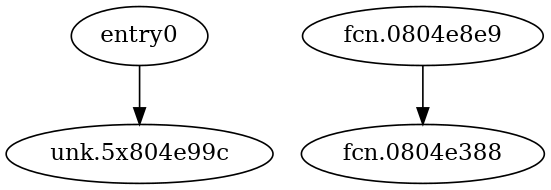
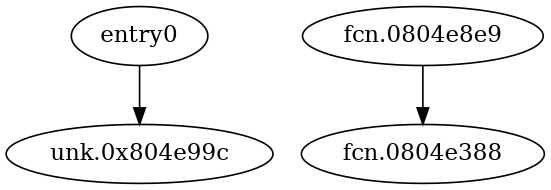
node "unk.5x804e99c": label "unk.5x804e99c" -> "unk.0x804e99c"
